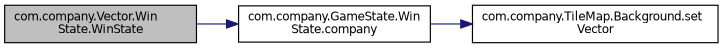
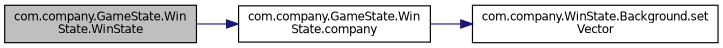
node "com.company.Vector.Win State.WinState": label "com.company.Vector.Win State.WinState" -> "com.company.GameState.Win State.WinState"
node "com.company.TileMap.Background.set Vector": label "com.company.TileMap.Background.set Vector" -> "com.company.WinState.Background.set Vector"
